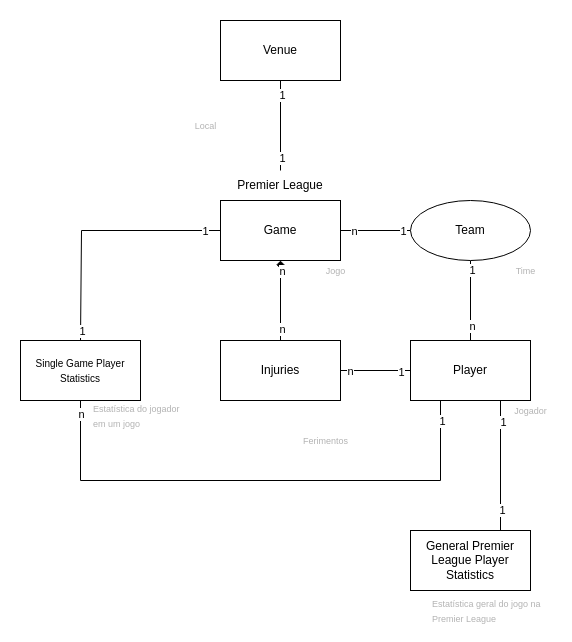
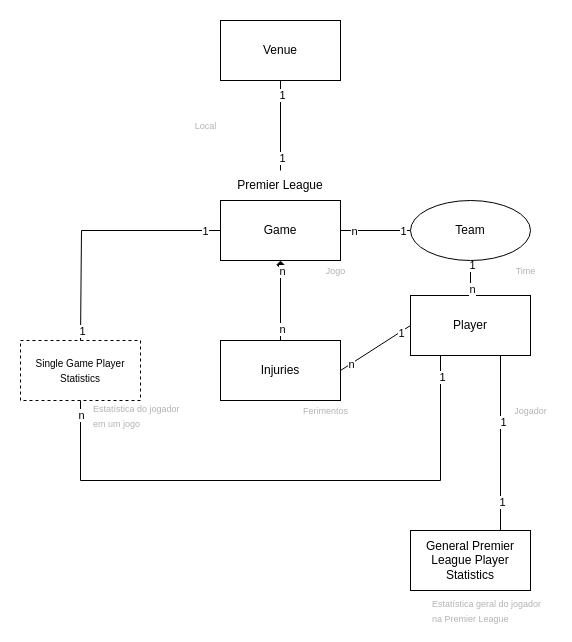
node "Single Game Player Statistics": style solid -> dashed
node "Player": moved (471, 371) -> (471, 326)
node "Ferimentos": moved (326, 441) -> (326, 411)
node "Estatística geral do jogo na Premier League": label "Estatística geral do jogo na Premier League" -> "Estatística geral do jogador na Premier League"
